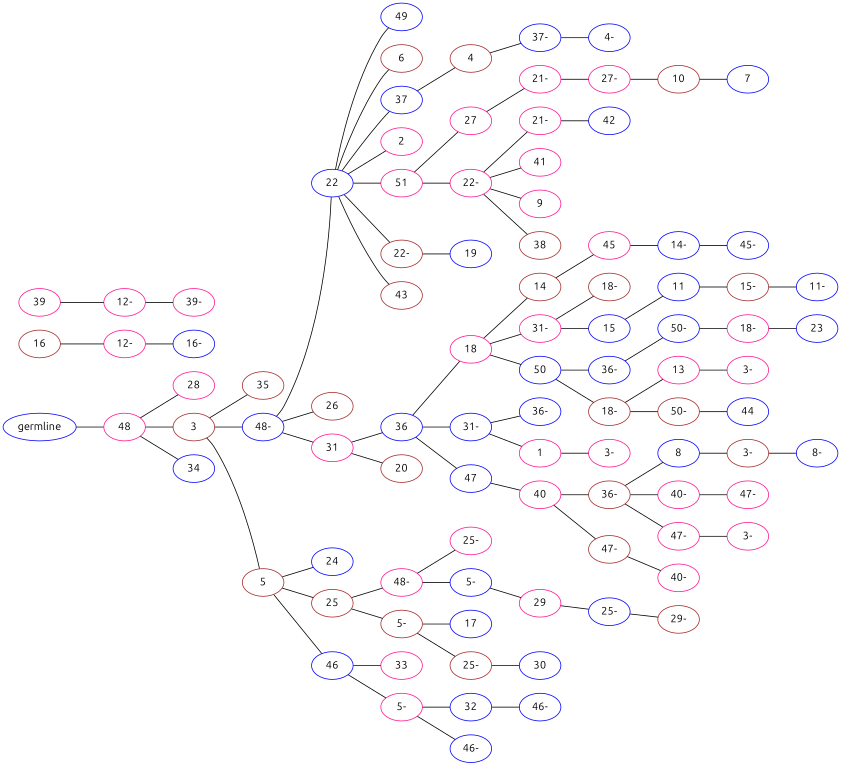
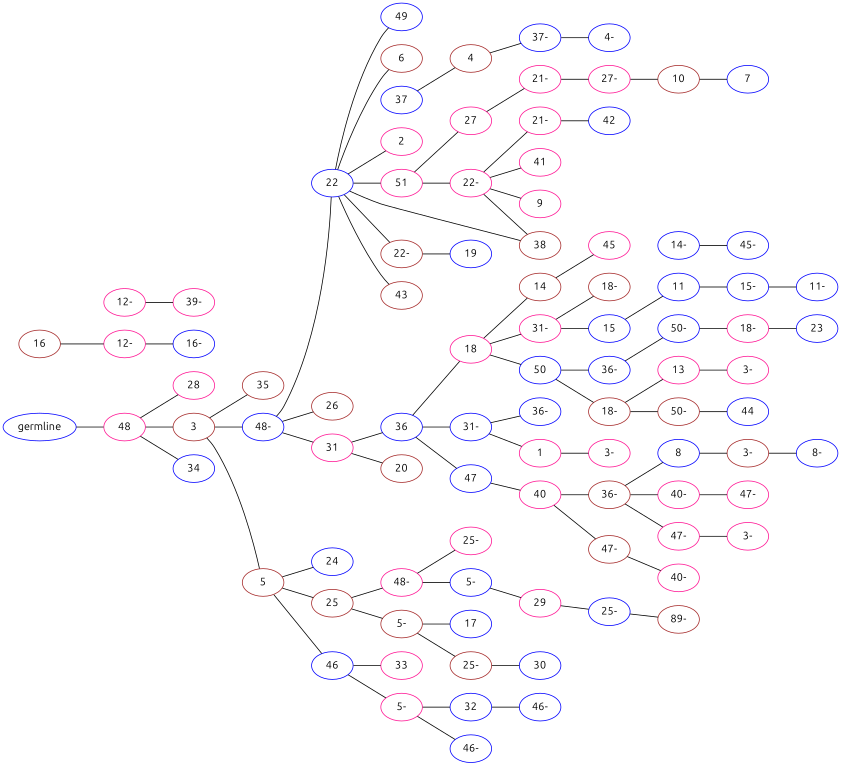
edge "37" -- "22": now "38" -- "22"
edge "45" -- "14-": removed
node "15-": color brown -> blue
node "39": removed
node "29-": label "29-" -> "89-"
